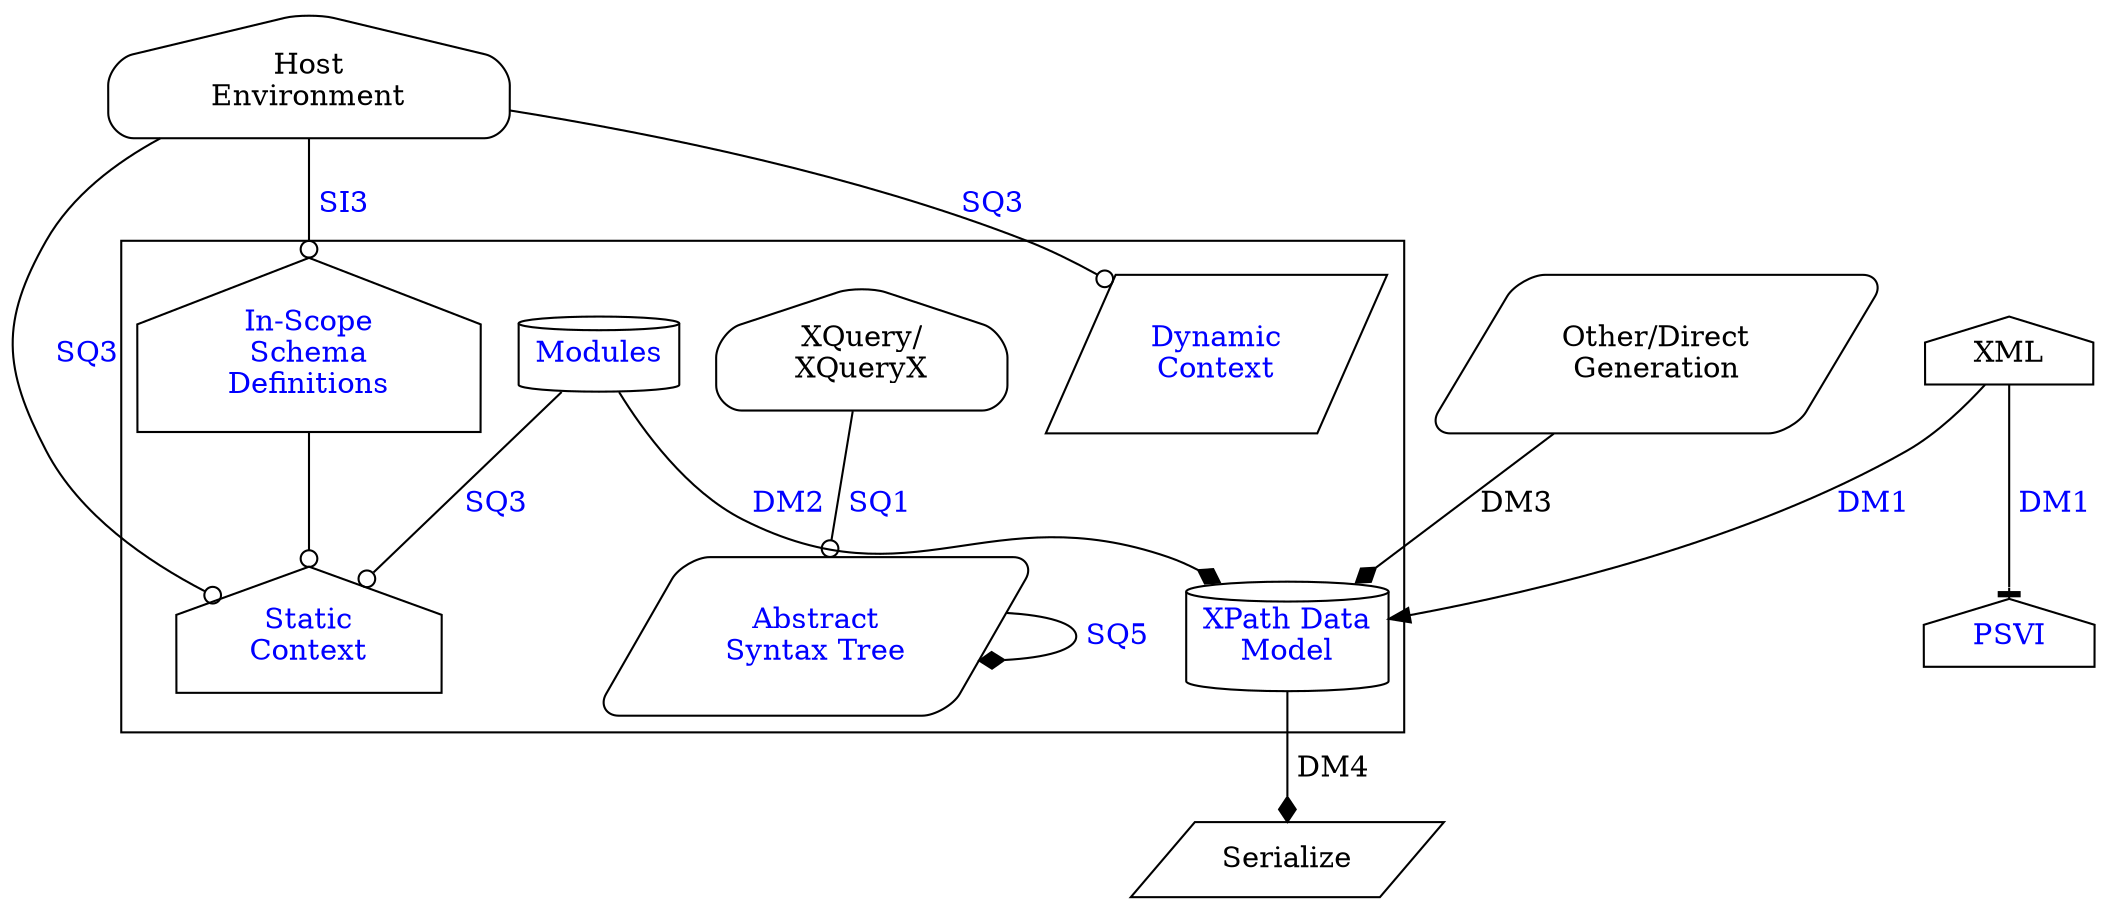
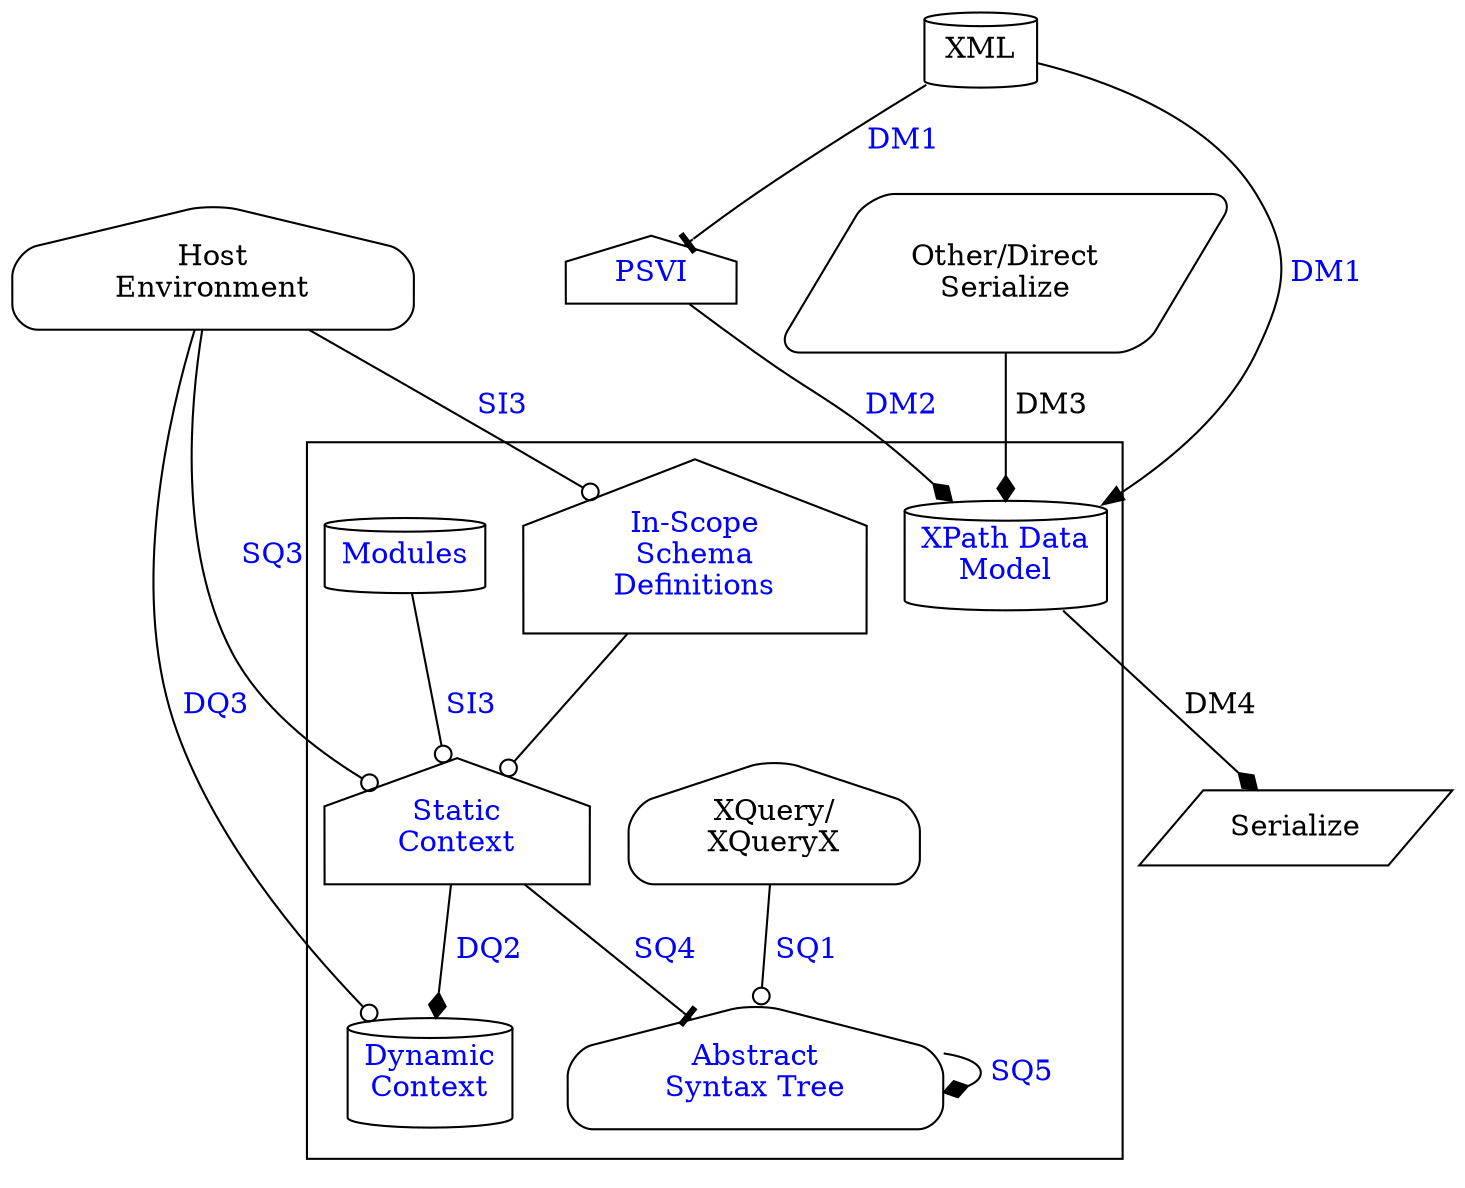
edge "Host Environment" -> "Dynamic Context": label " SQ3" -> " DQ3"
node "Dynamic Context": shape parallelogram -> cylinder
node "Other/Direct Generation": label "Other/Direct Generation" -> "Other/Direct Serialize"
node "XML": shape house -> cylinder
edge "Modules" -> "Static Context": label " SQ3" -> " SI3"
edge "Modules" -> "XPath Data Model": now "PSVI" -> "XPath Data Model"
node "Abstract Syntax Tree": shape parallelogram -> house
edge "Static Context" -> "Dynamic Context": added, label "DQ2"
edge "Static Context" -> "Abstract Syntax Tree": added, label "SQ4"
